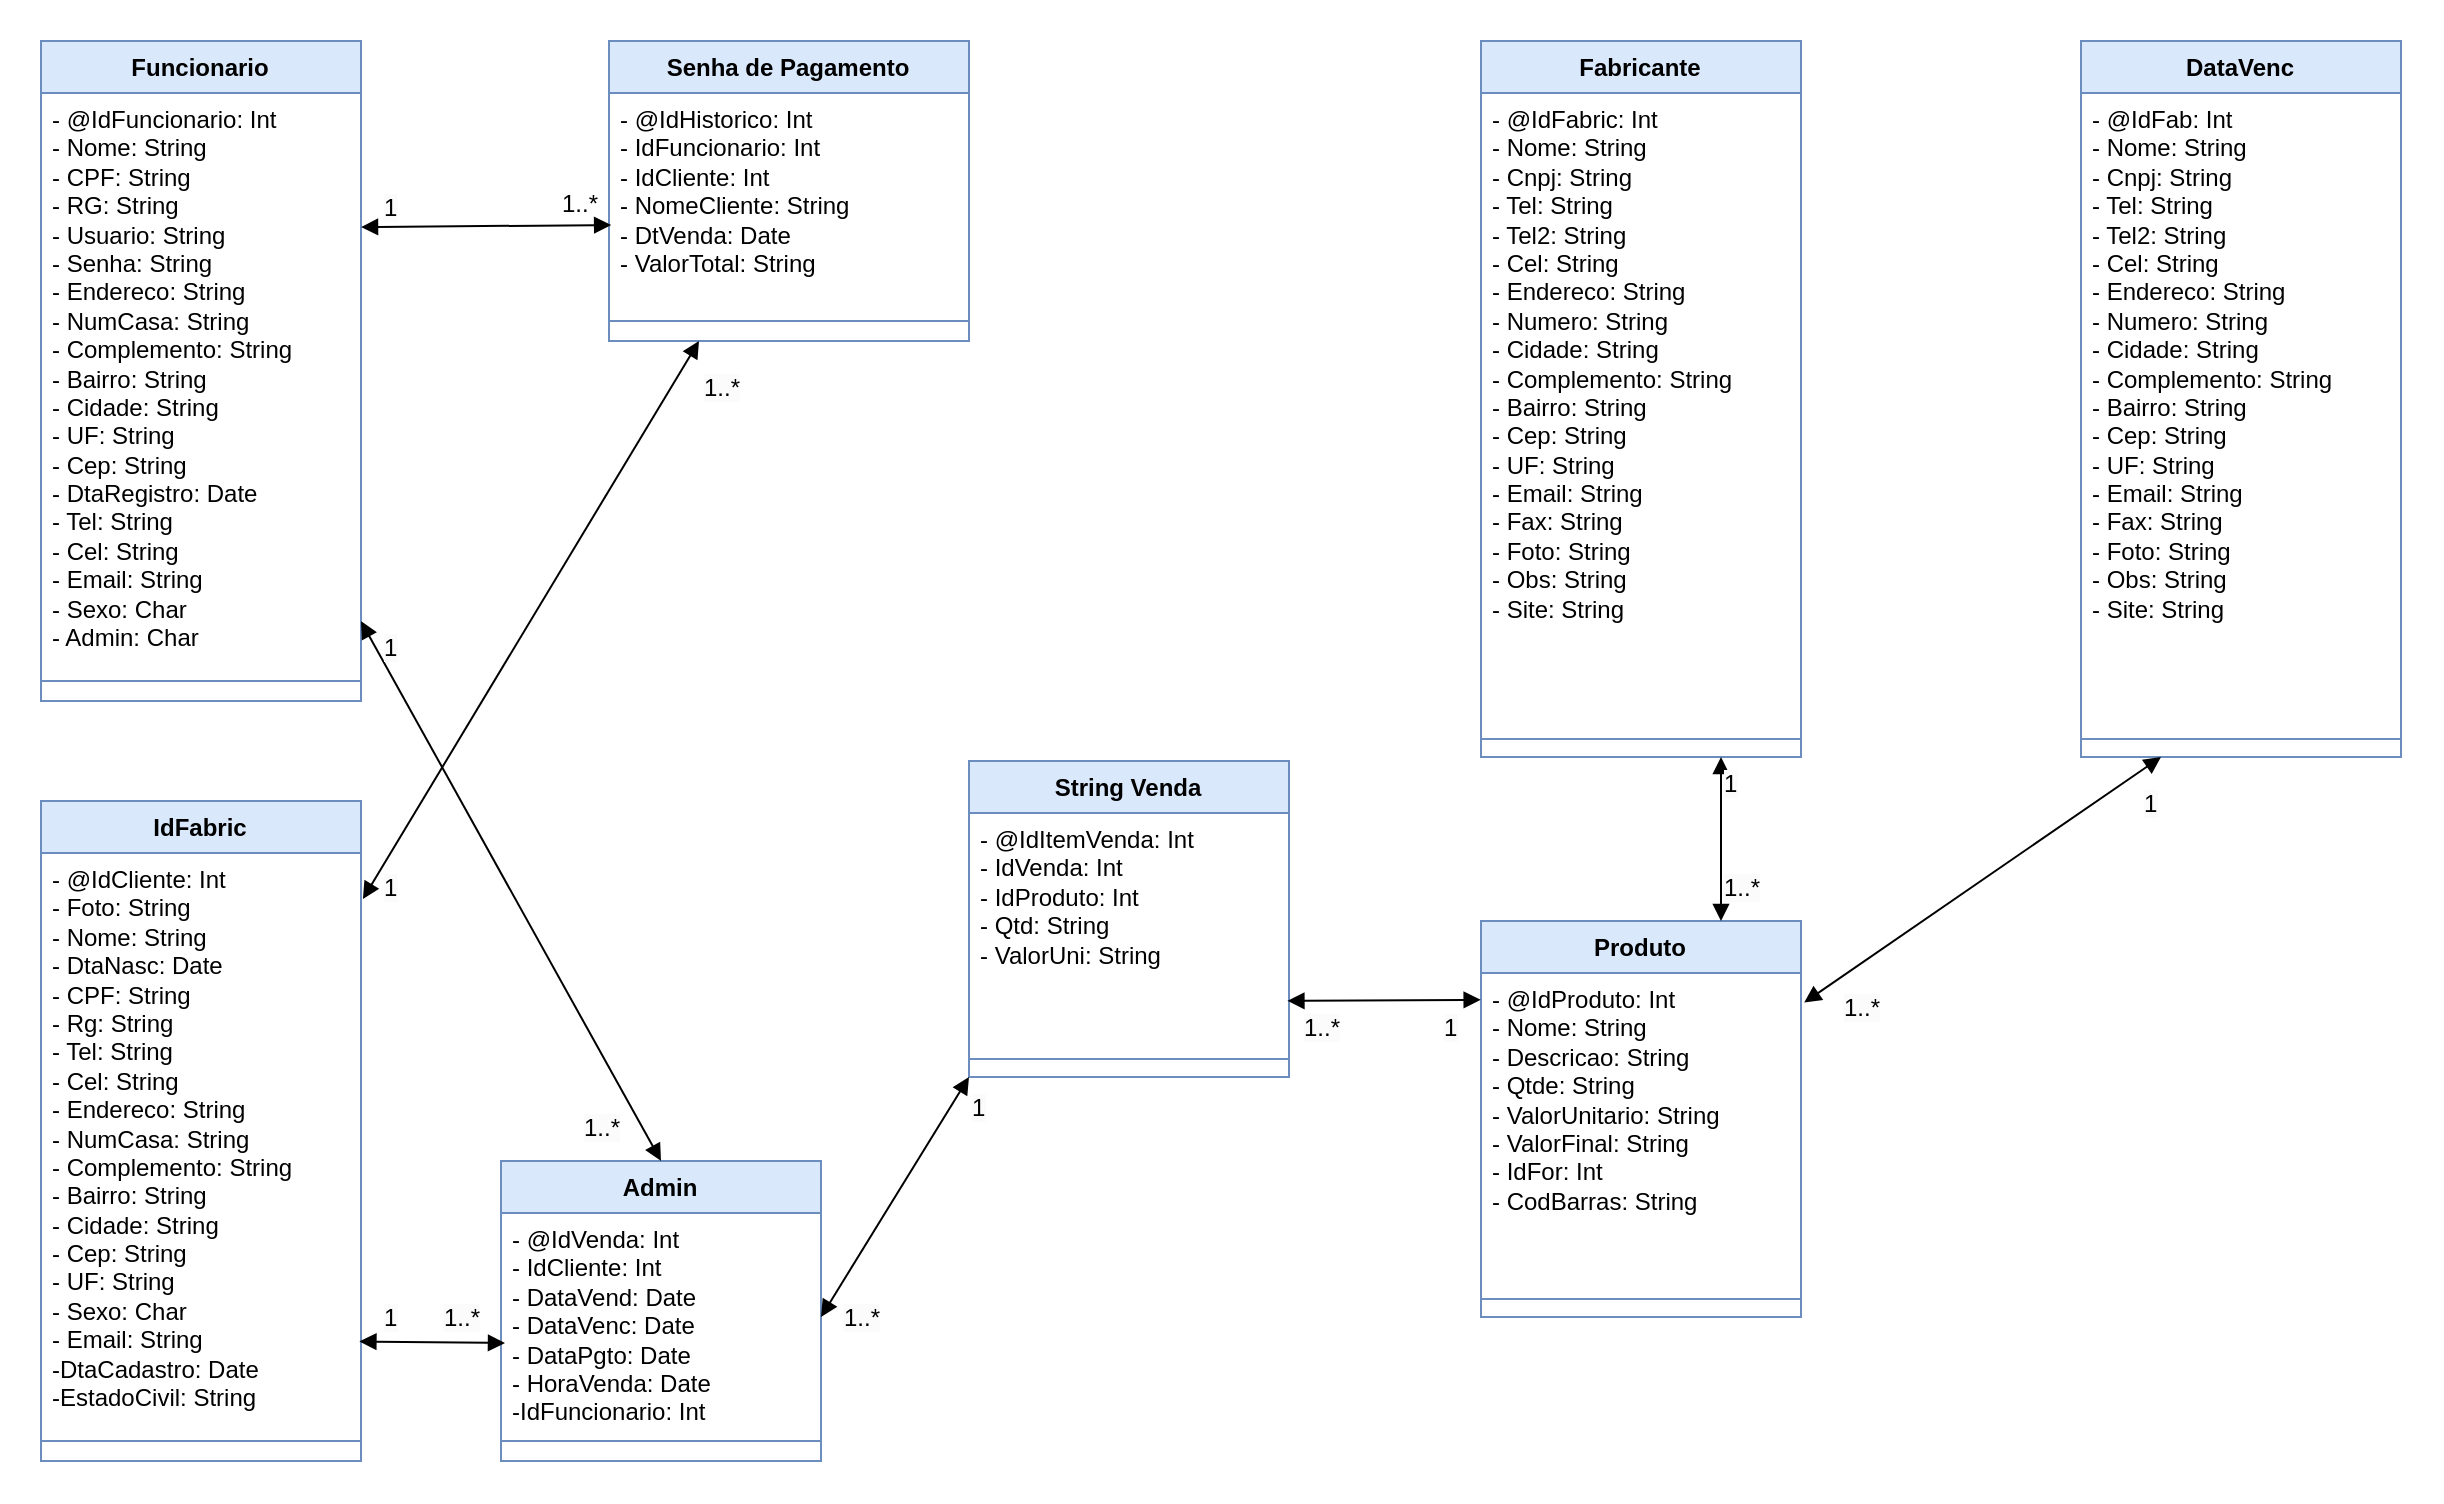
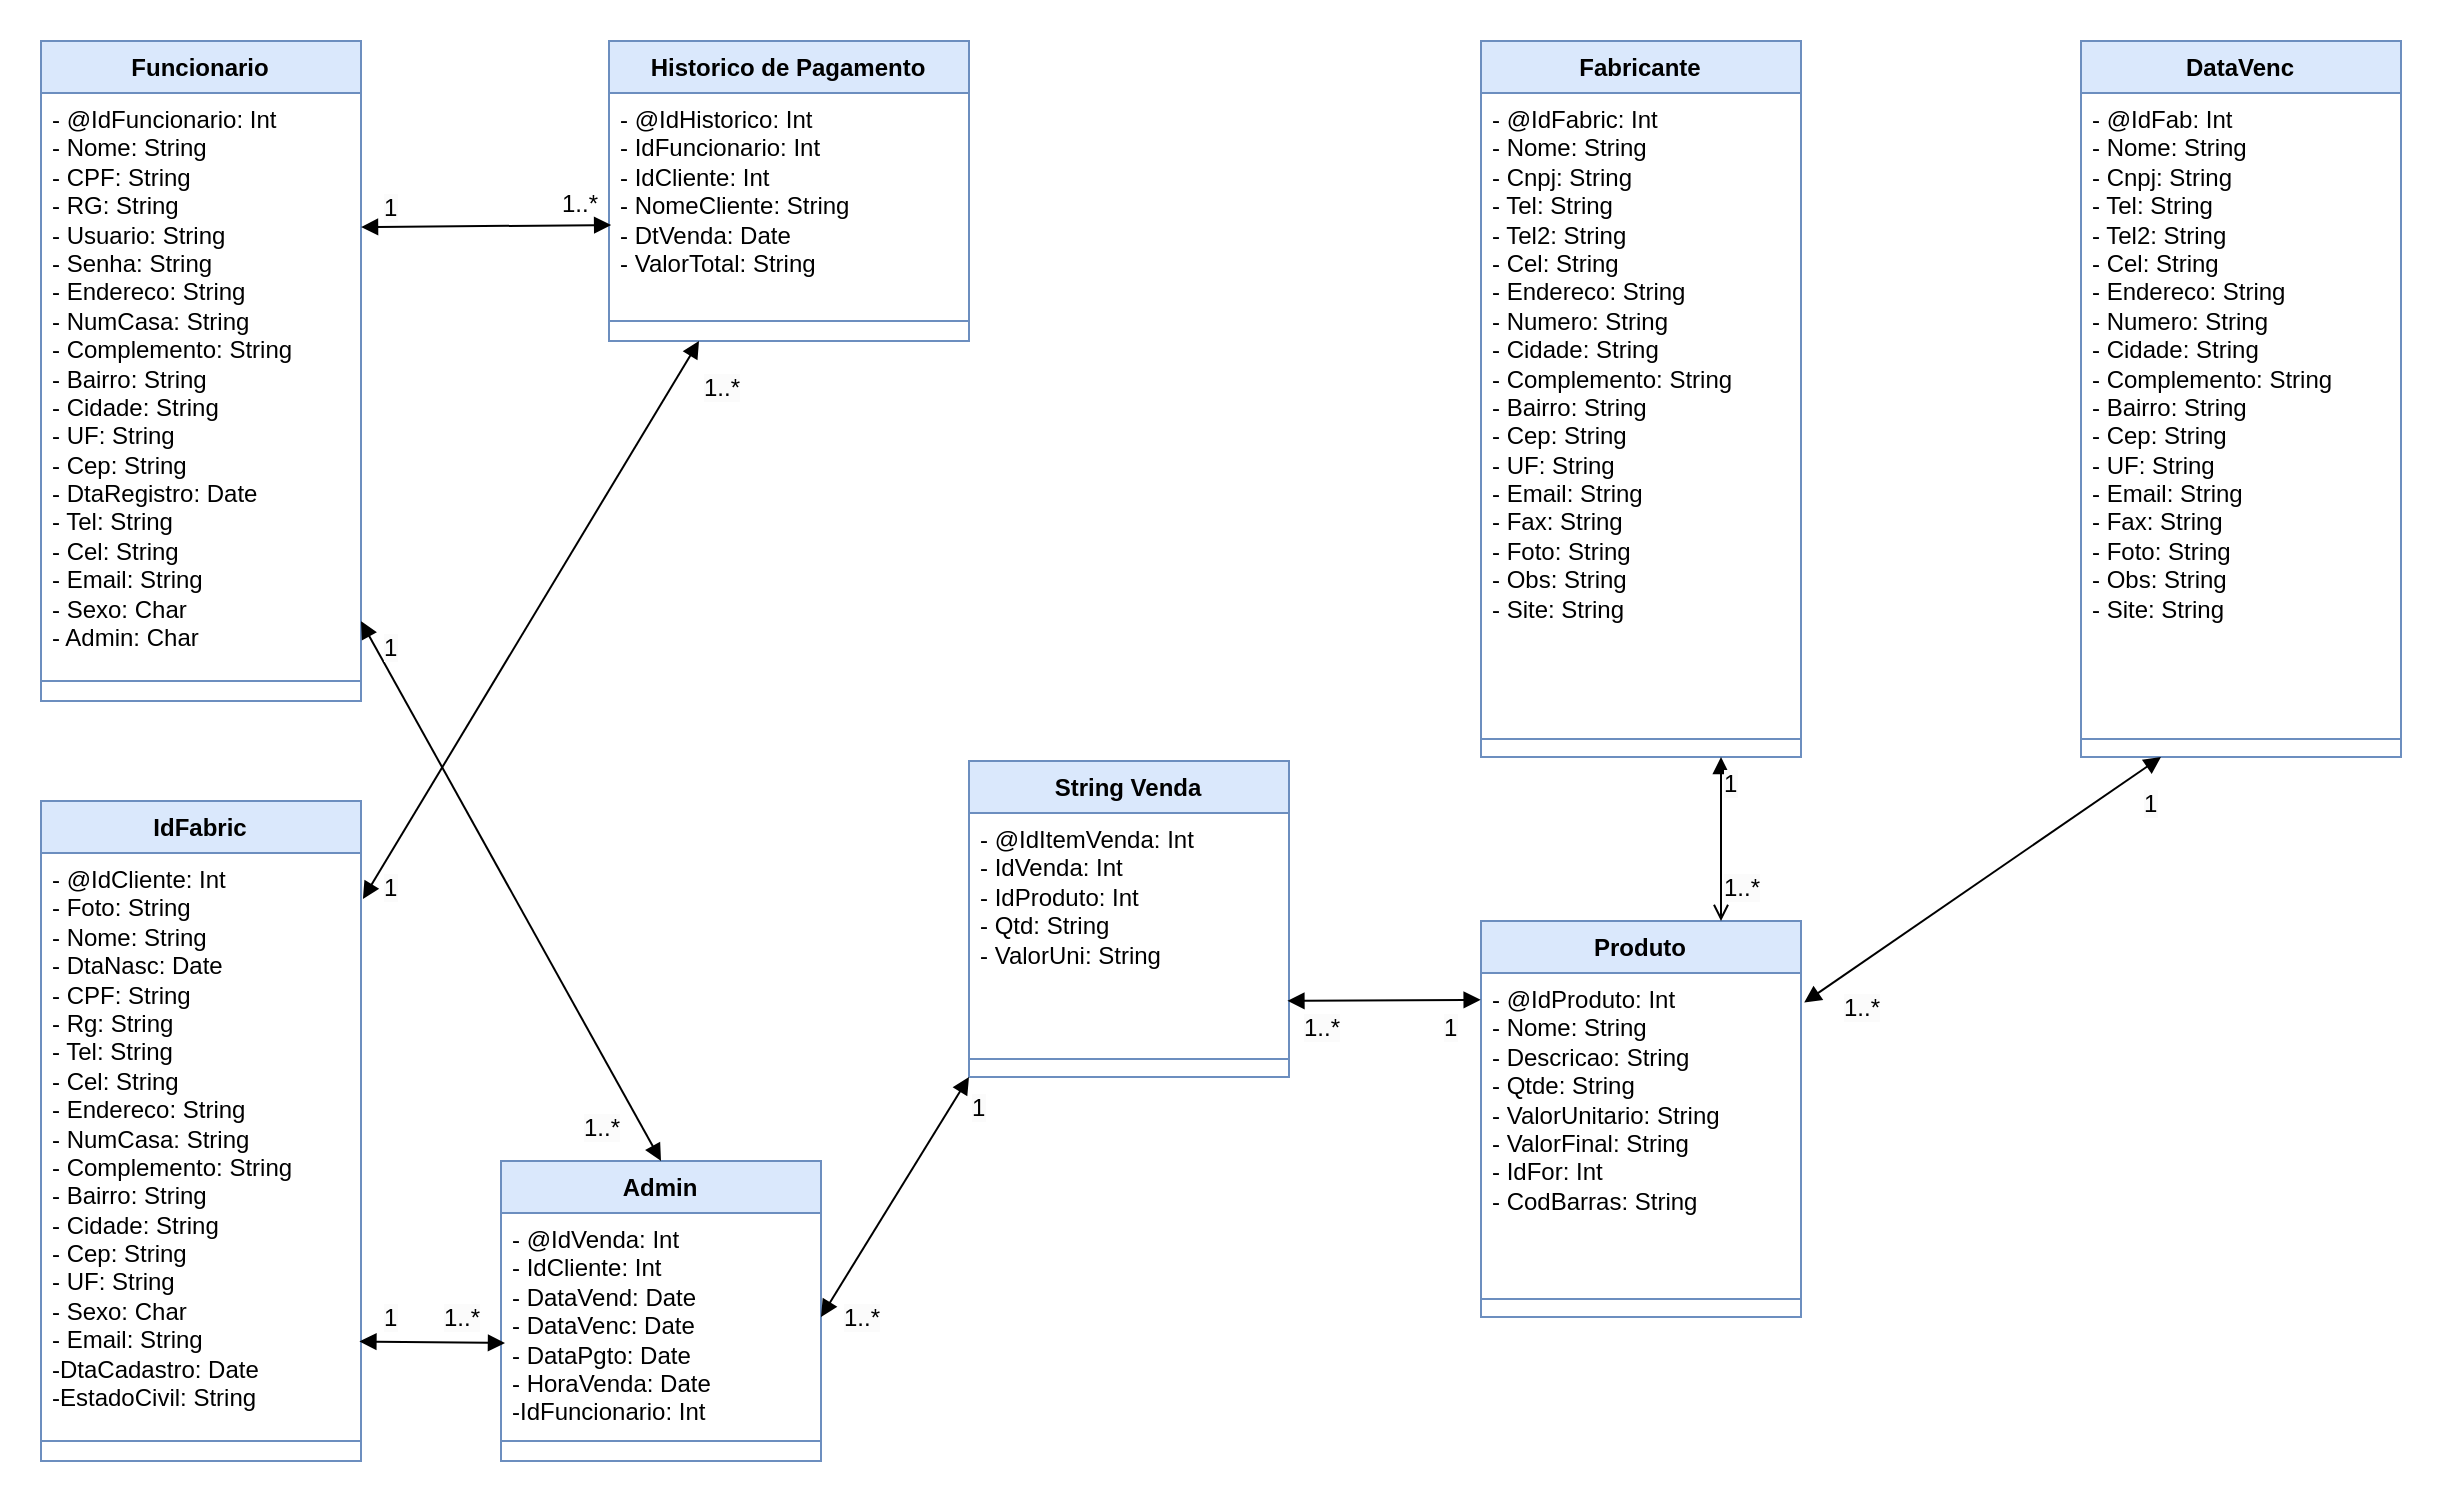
node "Senha de Pagamento": label "Senha de Pagamento" -> "Historico de Pagamento"
edge "Fabricante" -- "Produto": arrowhead block -> open
